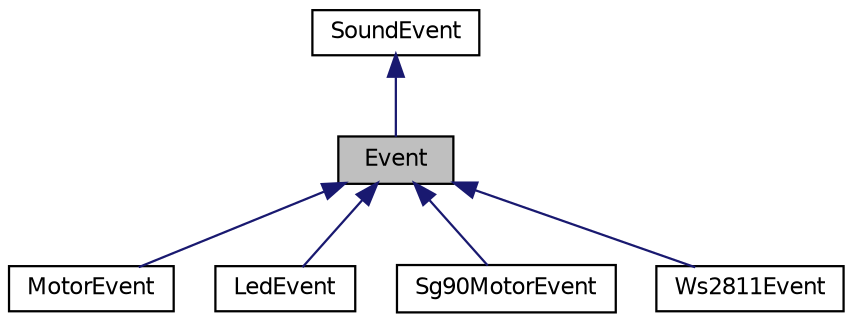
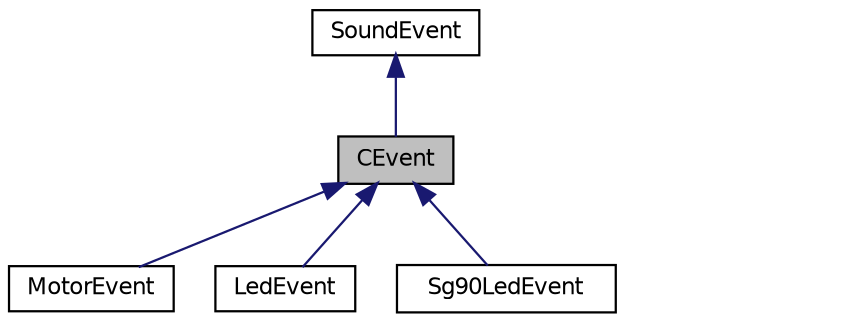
node "Event": label "Event" -> "CEvent"
node "Sg90MotorEvent": label "Sg90MotorEvent" -> "Sg90LedEvent"
node "Ws2811Event": removed
